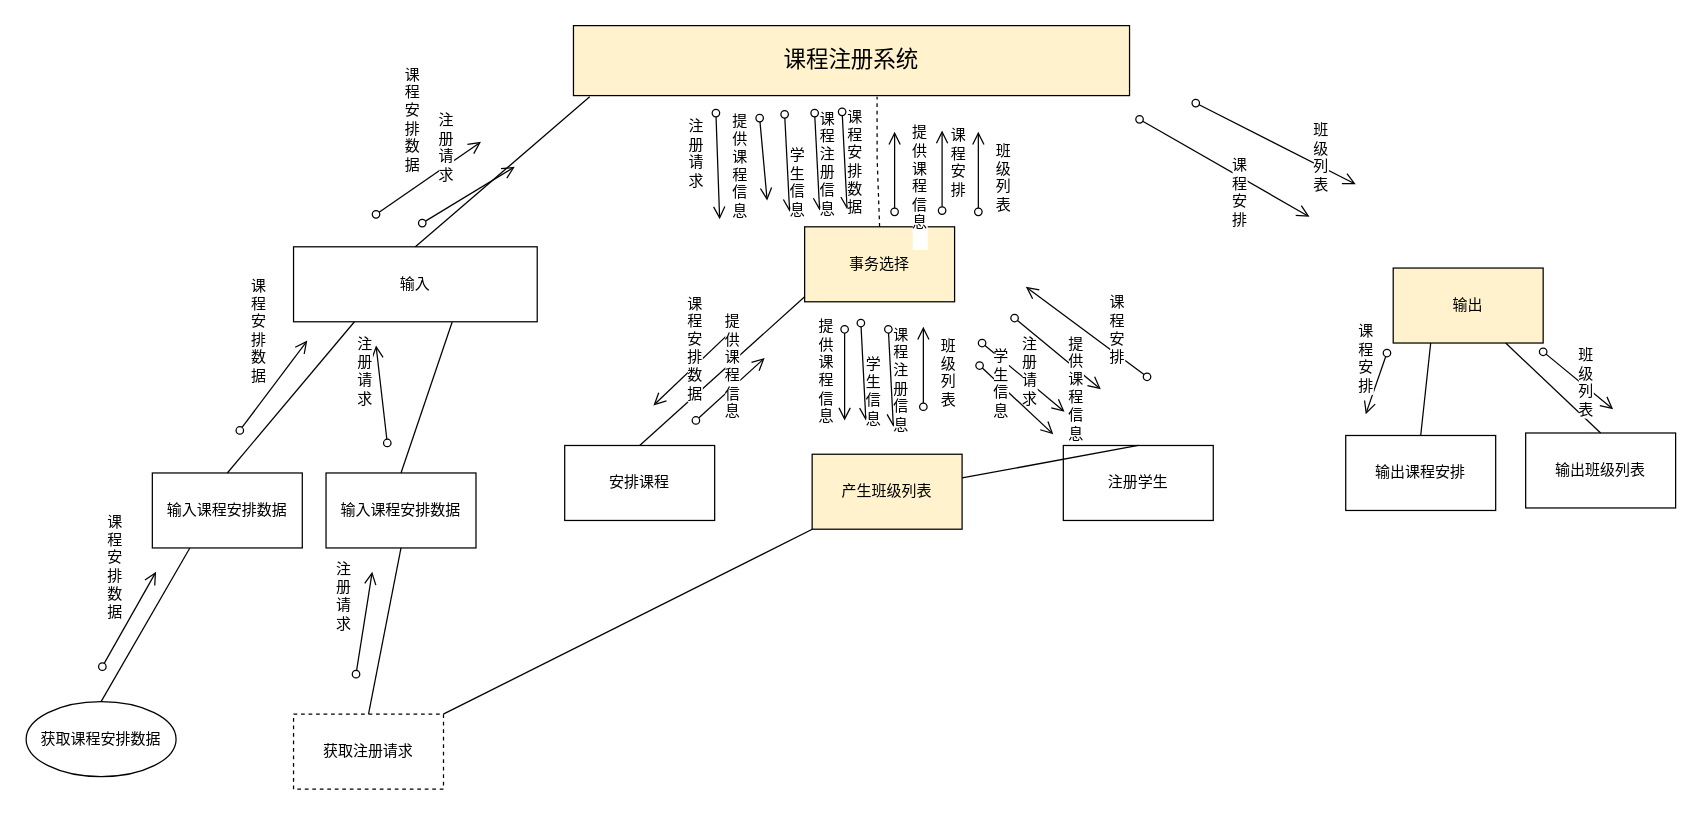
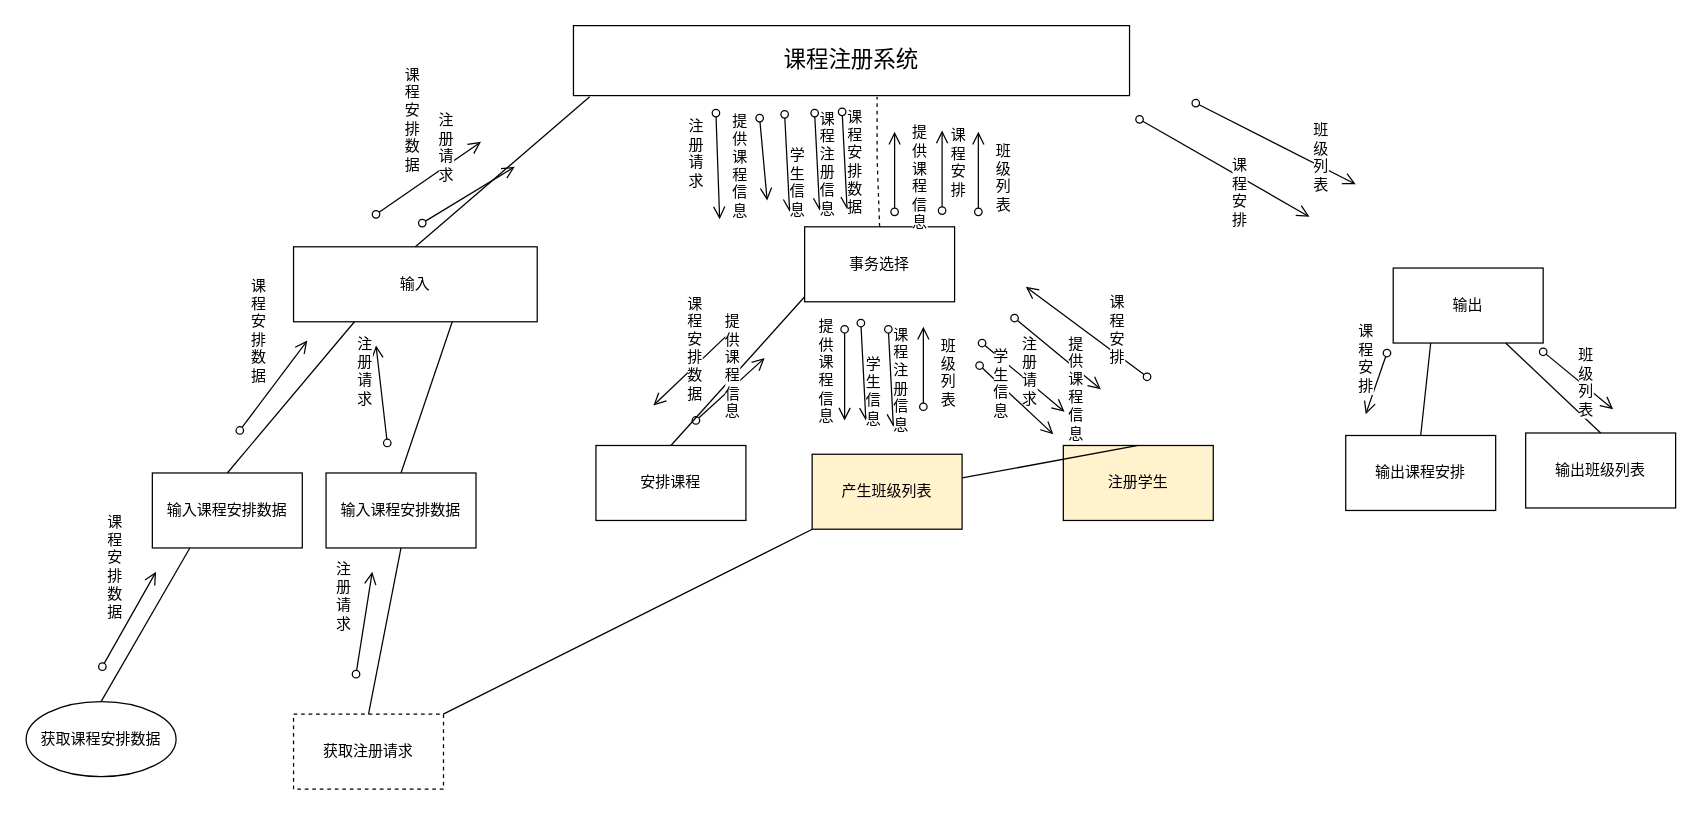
node "课程注册系统": fillcolor #fff2cc -> #ffffff
node "事务选择": fillcolor #fff2cc -> #ffffff
node "输出": fillcolor #fff2cc -> #ffffff
node "安排课程": moved (639, 483) -> (671, 483)
node "注册学生": fillcolor #ffffff -> #fff2cc
